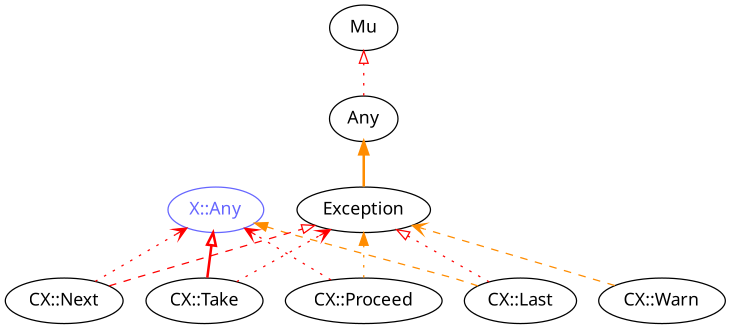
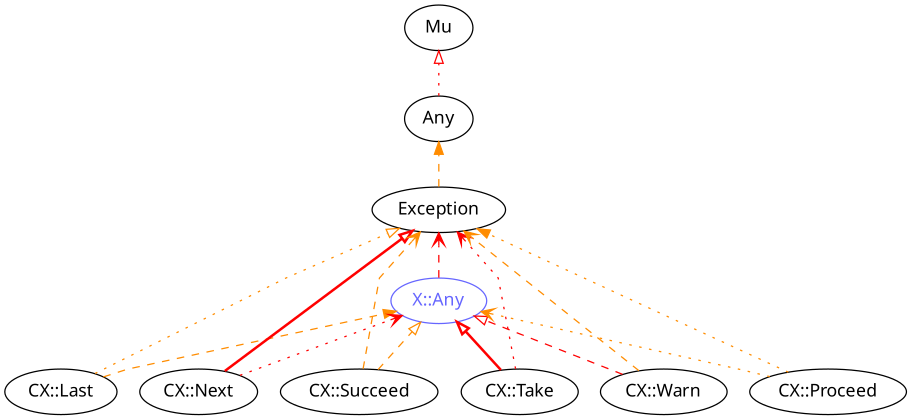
edge "Exception" -> "Any": style bold -> dashed
edge "CX::Next" -> "Exception": style dashed -> bold
edge "CX::Proceed" -> "X::Any": color red -> darkorange
edge "CX::Last" -> "Exception": color red -> darkorange
edge "X::Any" -> "Exception": added
edge "CX::Warn" -> "X::Any": added
node "CX::Succeed": added
